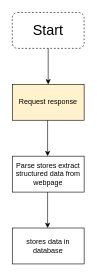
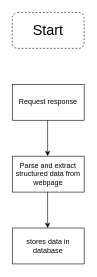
edge "Start" -> "Request response": removed
node "Request response": fillcolor #fff2cc -> #ffffff
node "Parse stores extract structured data from webpage": label "Parse stores extract structured data from webpage" -> "Parse and extract structured data from webpage"
